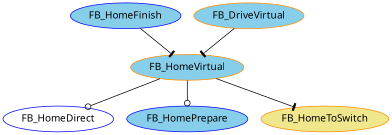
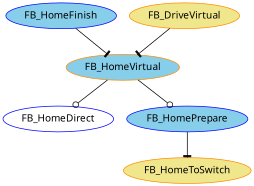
node "FB_DriveVirtual": fillcolor skyblue -> khaki
edge "FB_HomeVirtual" -> "FB_HomeToSwitch": now "FB_HomePrepare" -> "FB_HomeToSwitch"
